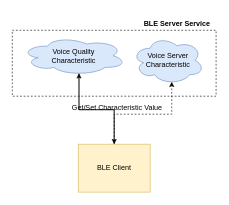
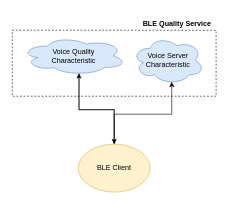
node "BLE Server Service": label "BLE Server Service" -> "BLE Quality Service"
node "Get/Set Characteristic Value": removed
edge "BLE Client" -> "Voice Server Characteristic": style dashed -> solid
node "BLE Client": shape rectangle -> ellipse
